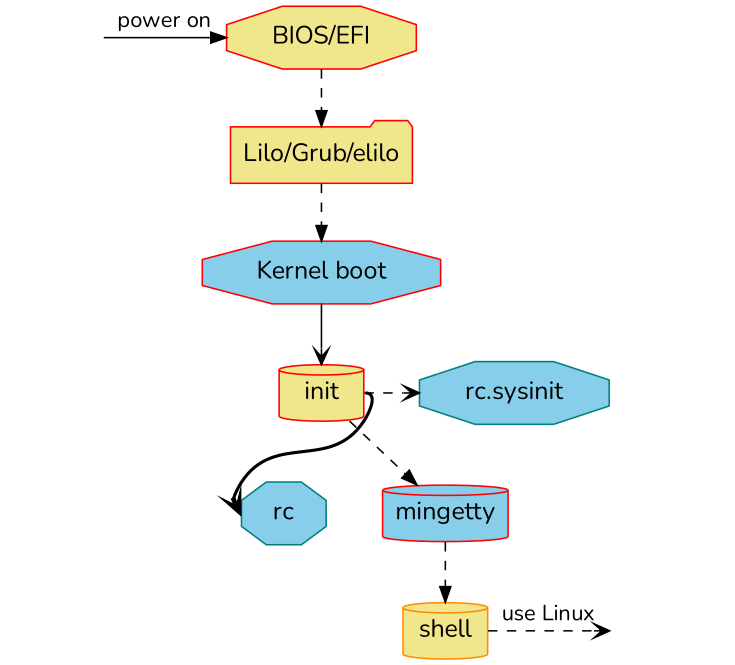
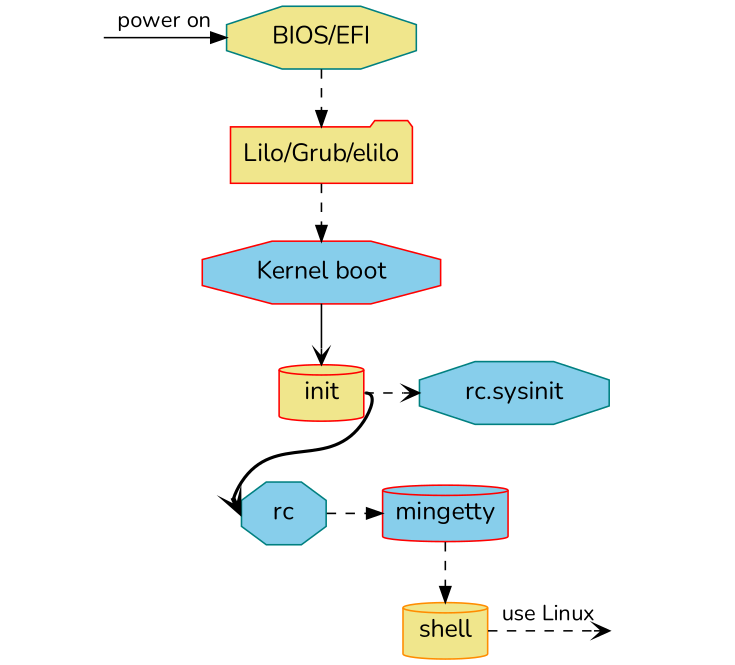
node "BIOS/EFI": color red -> teal
edge "init" -> "mingetty": now "rc" -> "mingetty"
